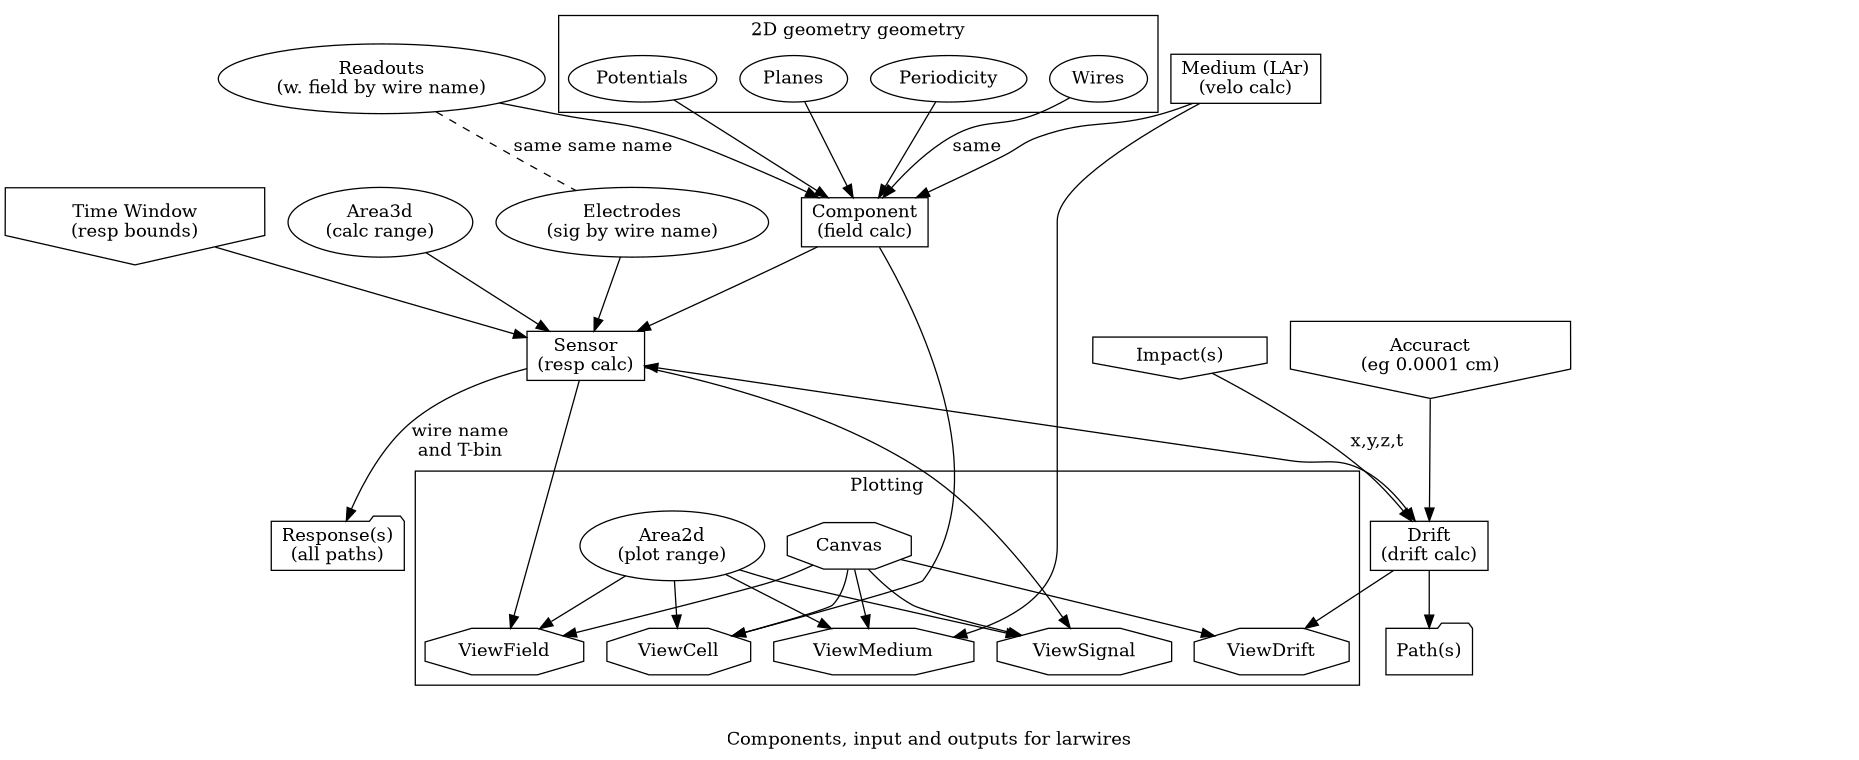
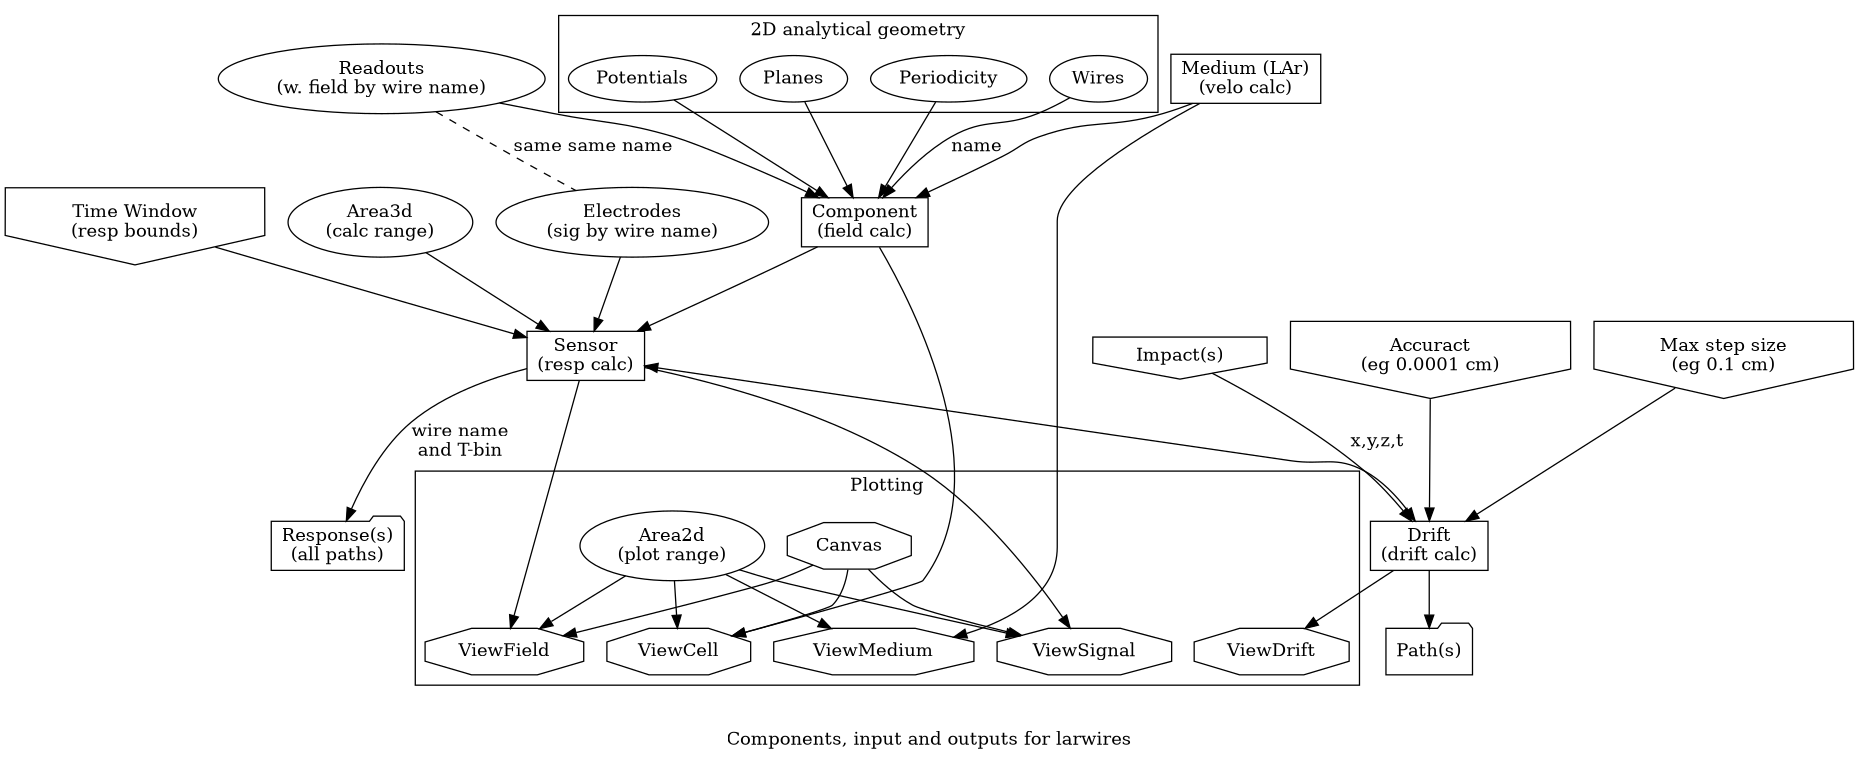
cluster "2D geometry geometry": label "2D geometry geometry" -> "2D analytical geometry"
edge "Wires" -> "Component (field calc)": label "same" -> "name"
node "Max step size (eg 0.1 cm)": added
edge "Canvas" -> "ViewMedium": removed
edge "Canvas" -> "ViewDrift": removed
